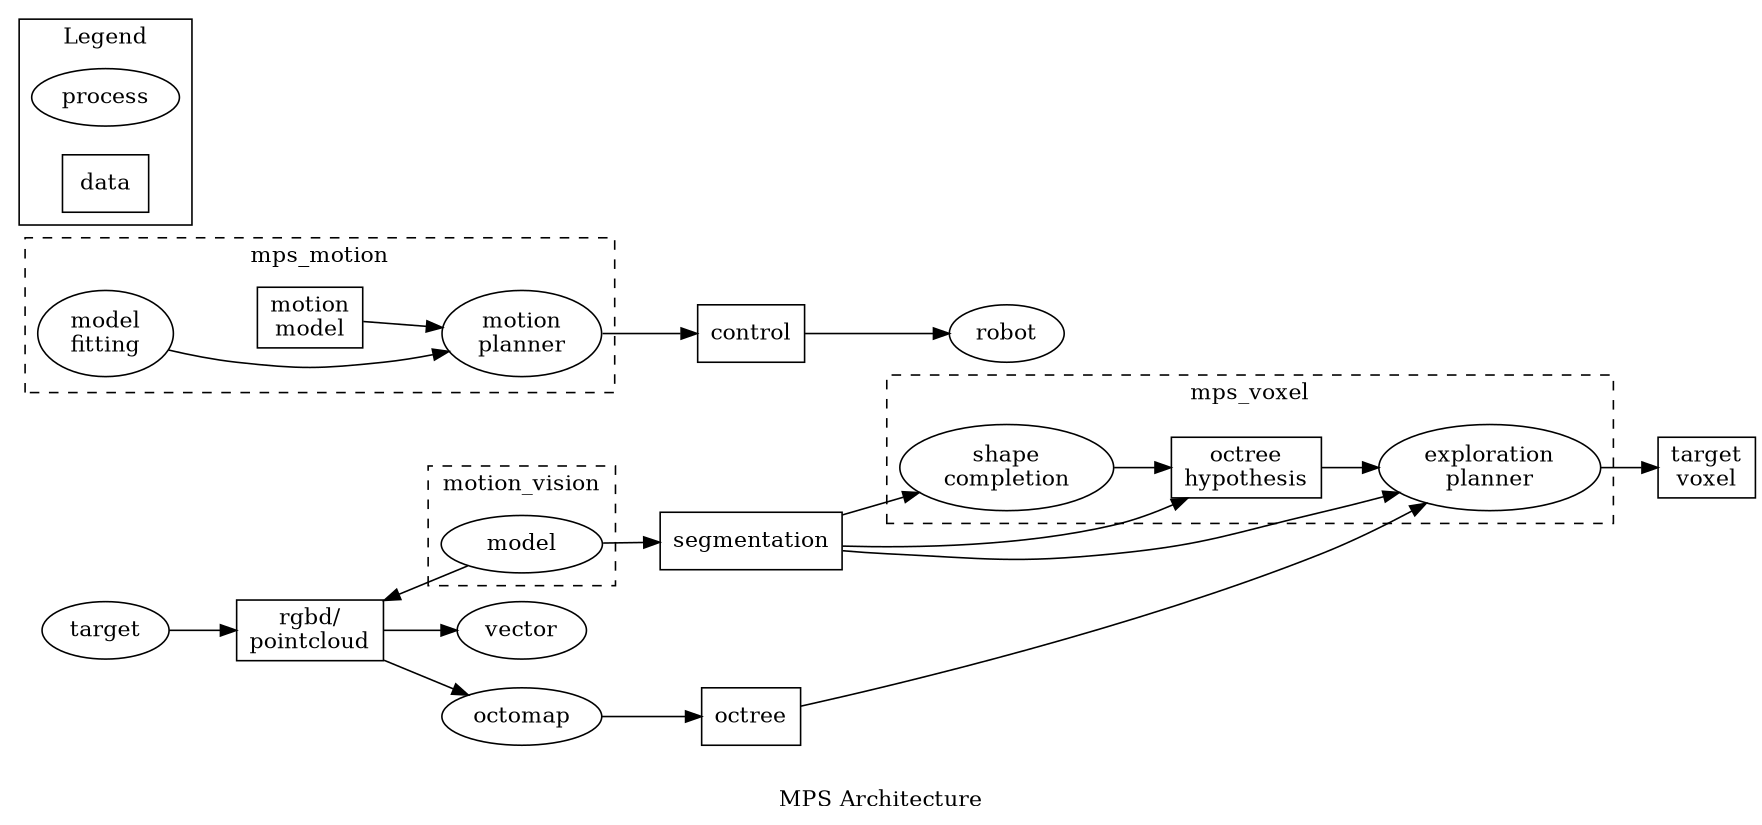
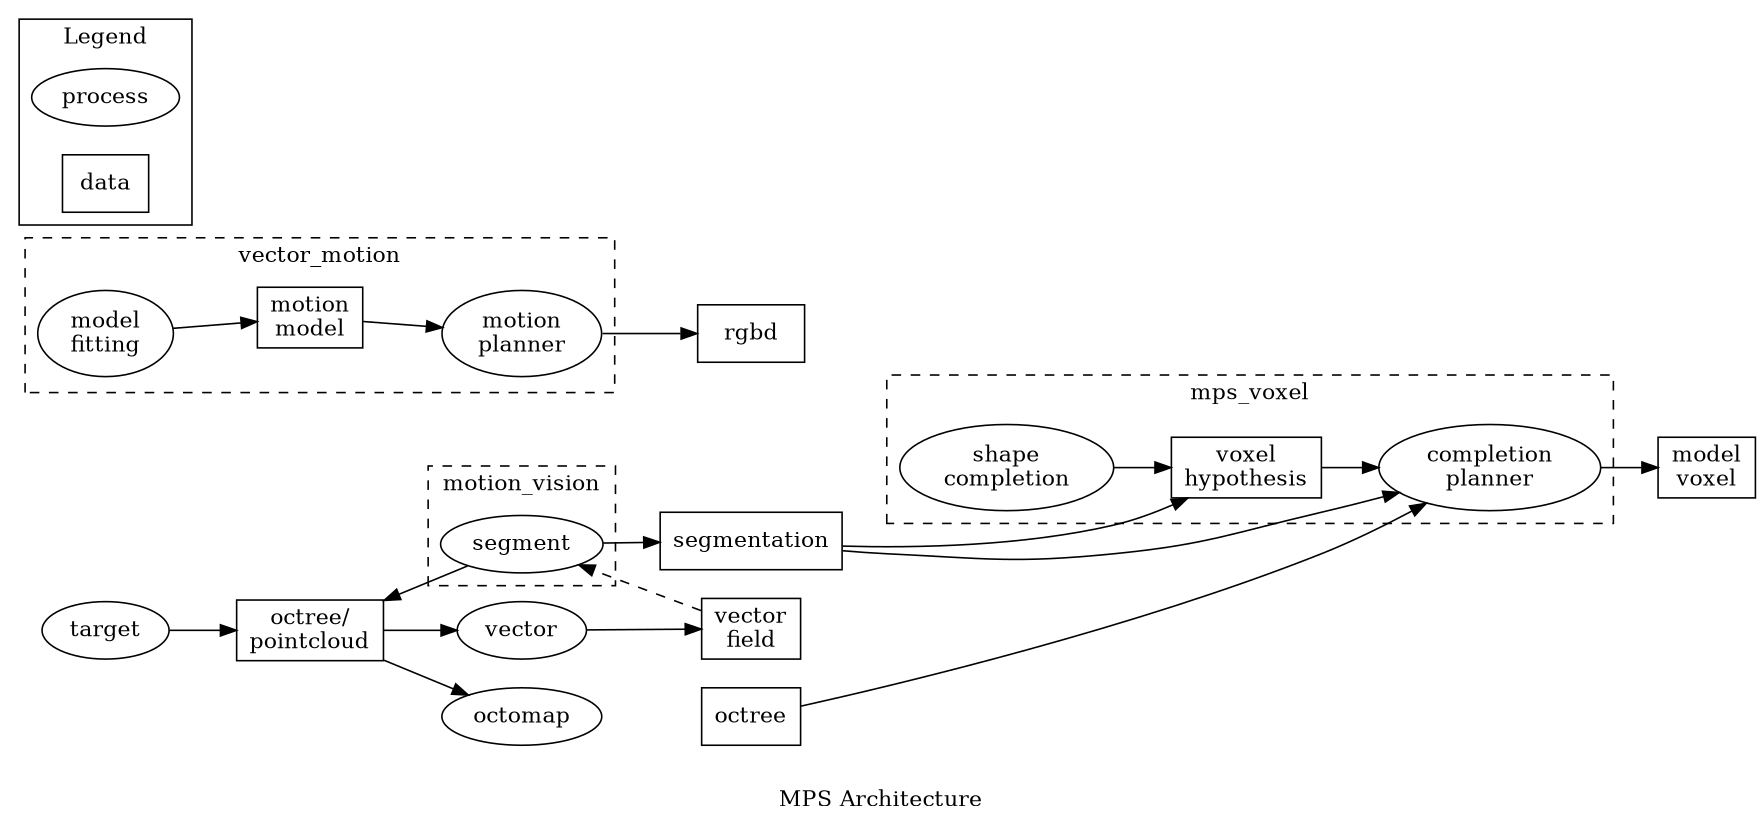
cluster "mps_motion": label "mps_motion" -> "vector_motion"
node "control": label "control" -> "rgbd"
node "robot": removed
edge "model fitting" -> "motion planner": now "model fitting" -> "motion model"
node "octree hypothesis": label "octree hypothesis" -> "voxel hypothesis"
node "exploration planner": label "exploration planner" -> "completion planner"
node "target voxel": label "target voxel" -> "model voxel"
edge "segmentation" -> "shape completion": removed
node "model": label "model" -> "segment"
node "vector field": added
node "rgbd/ pointcloud": label "rgbd/ pointcloud" -> "octree/ pointcloud"
edge "octomap" -> "octree": removed
